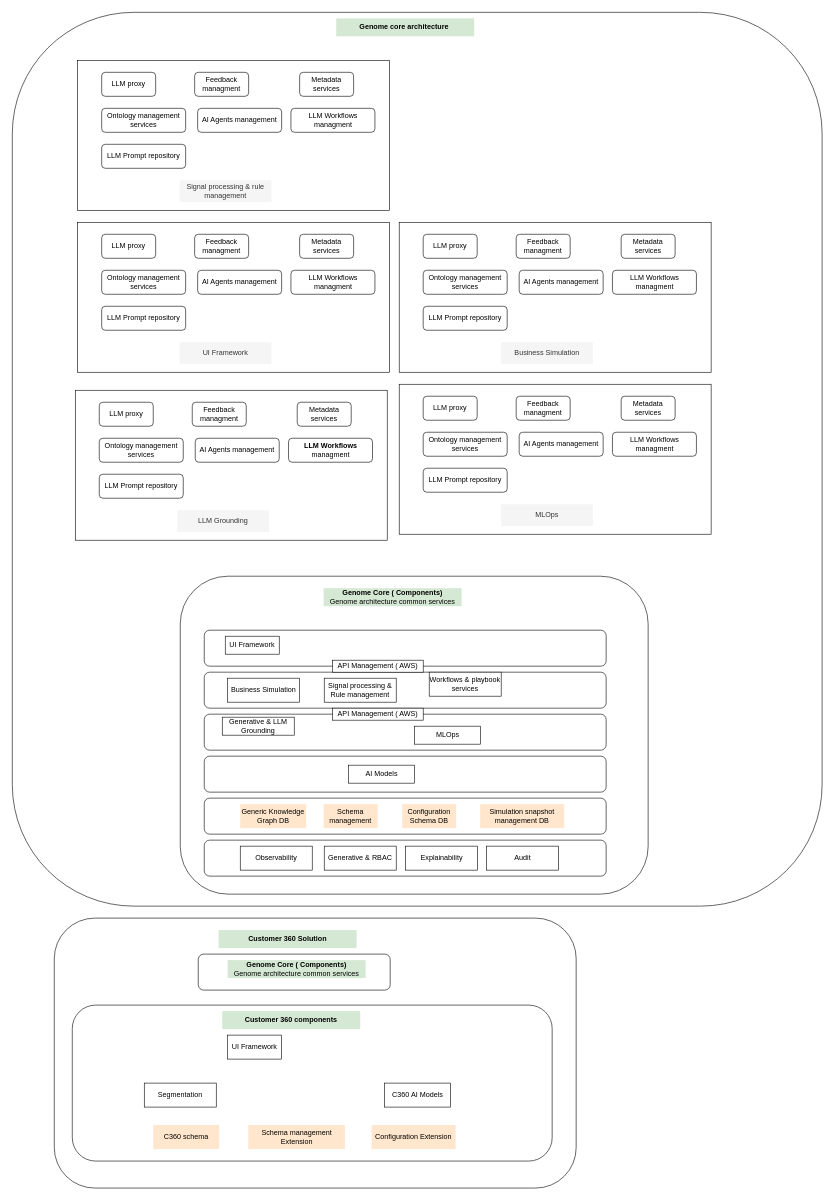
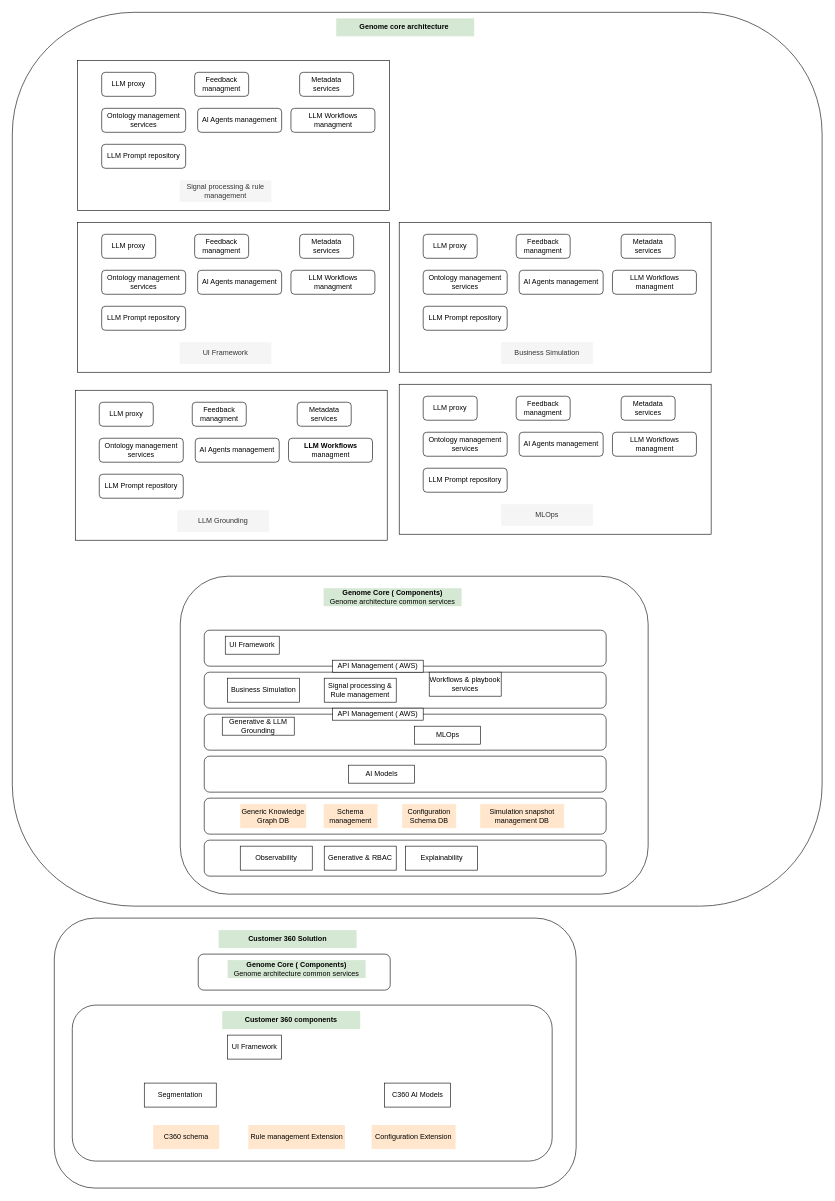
node "Audit": removed
node "Schema management Extension": label "Schema management Extension" -> "Rule management Extension"
